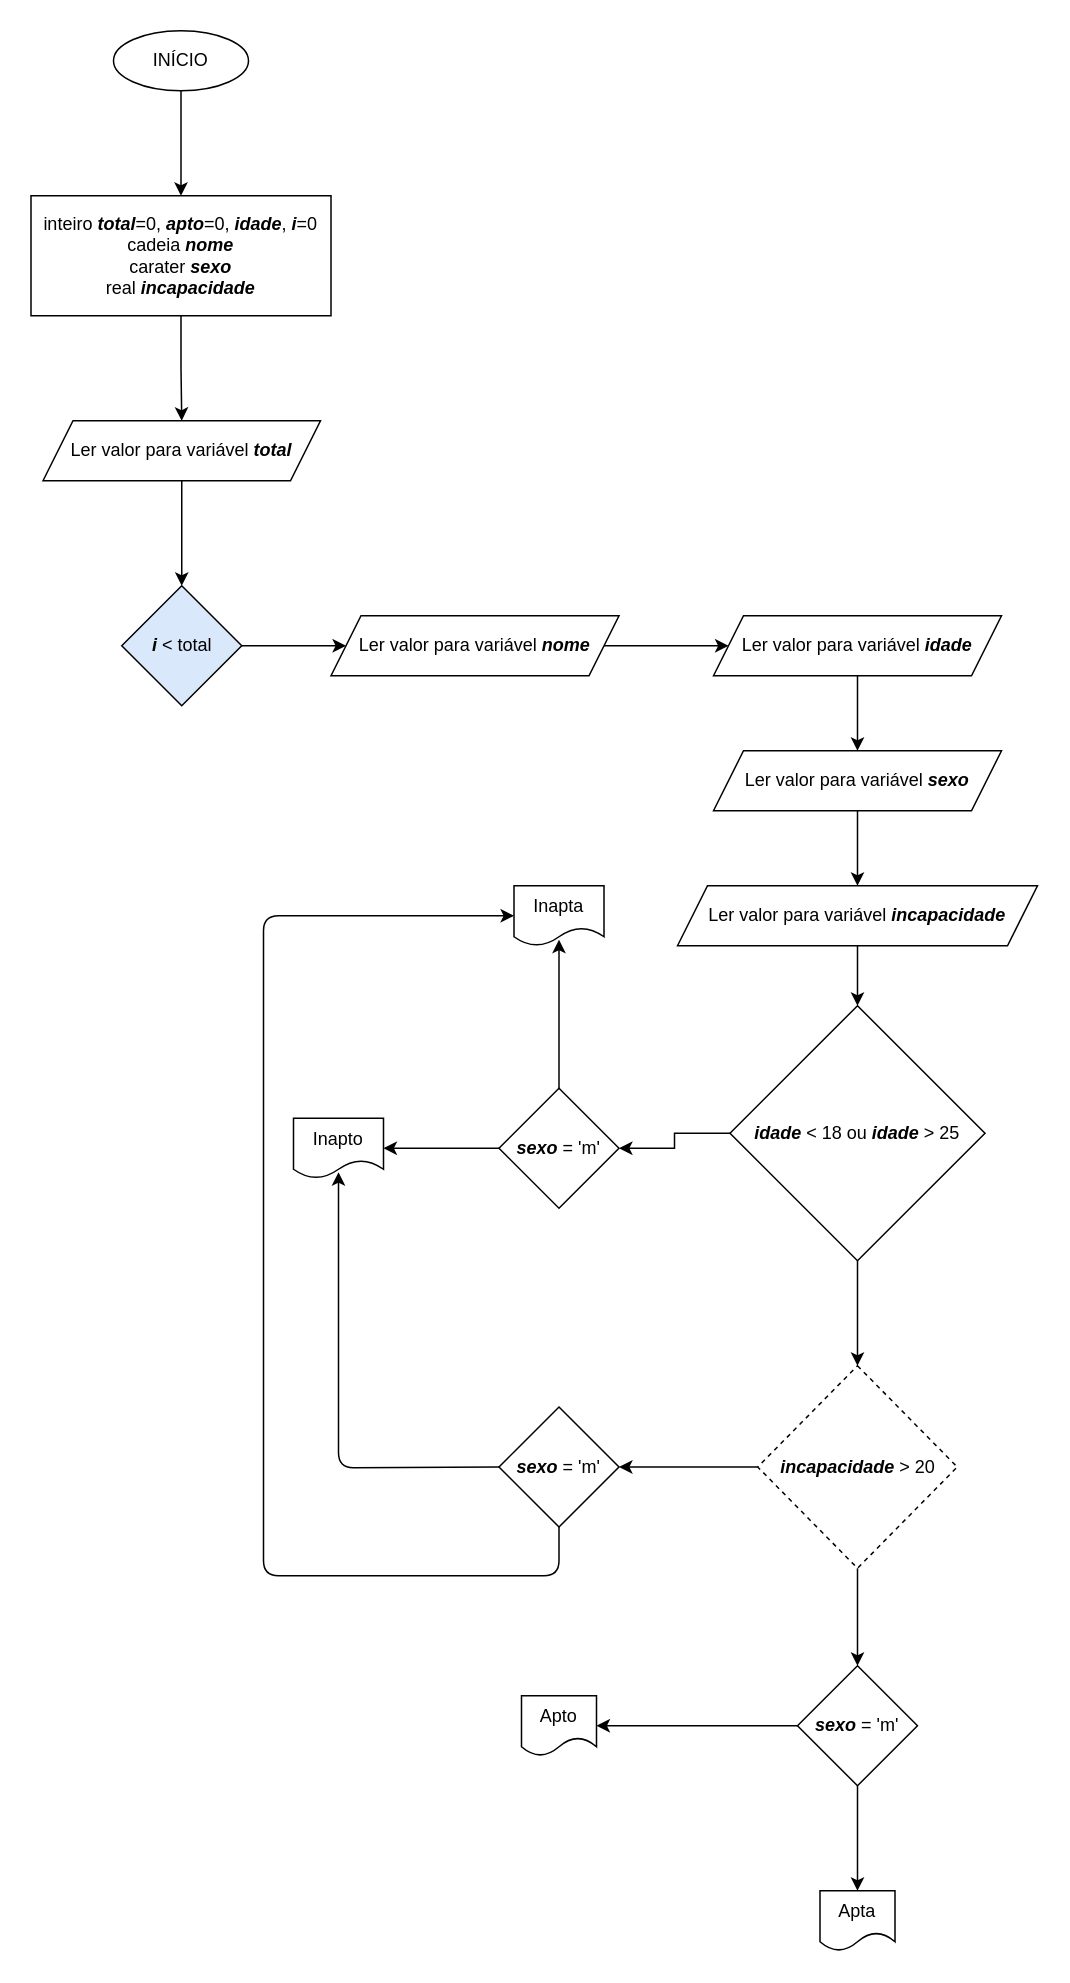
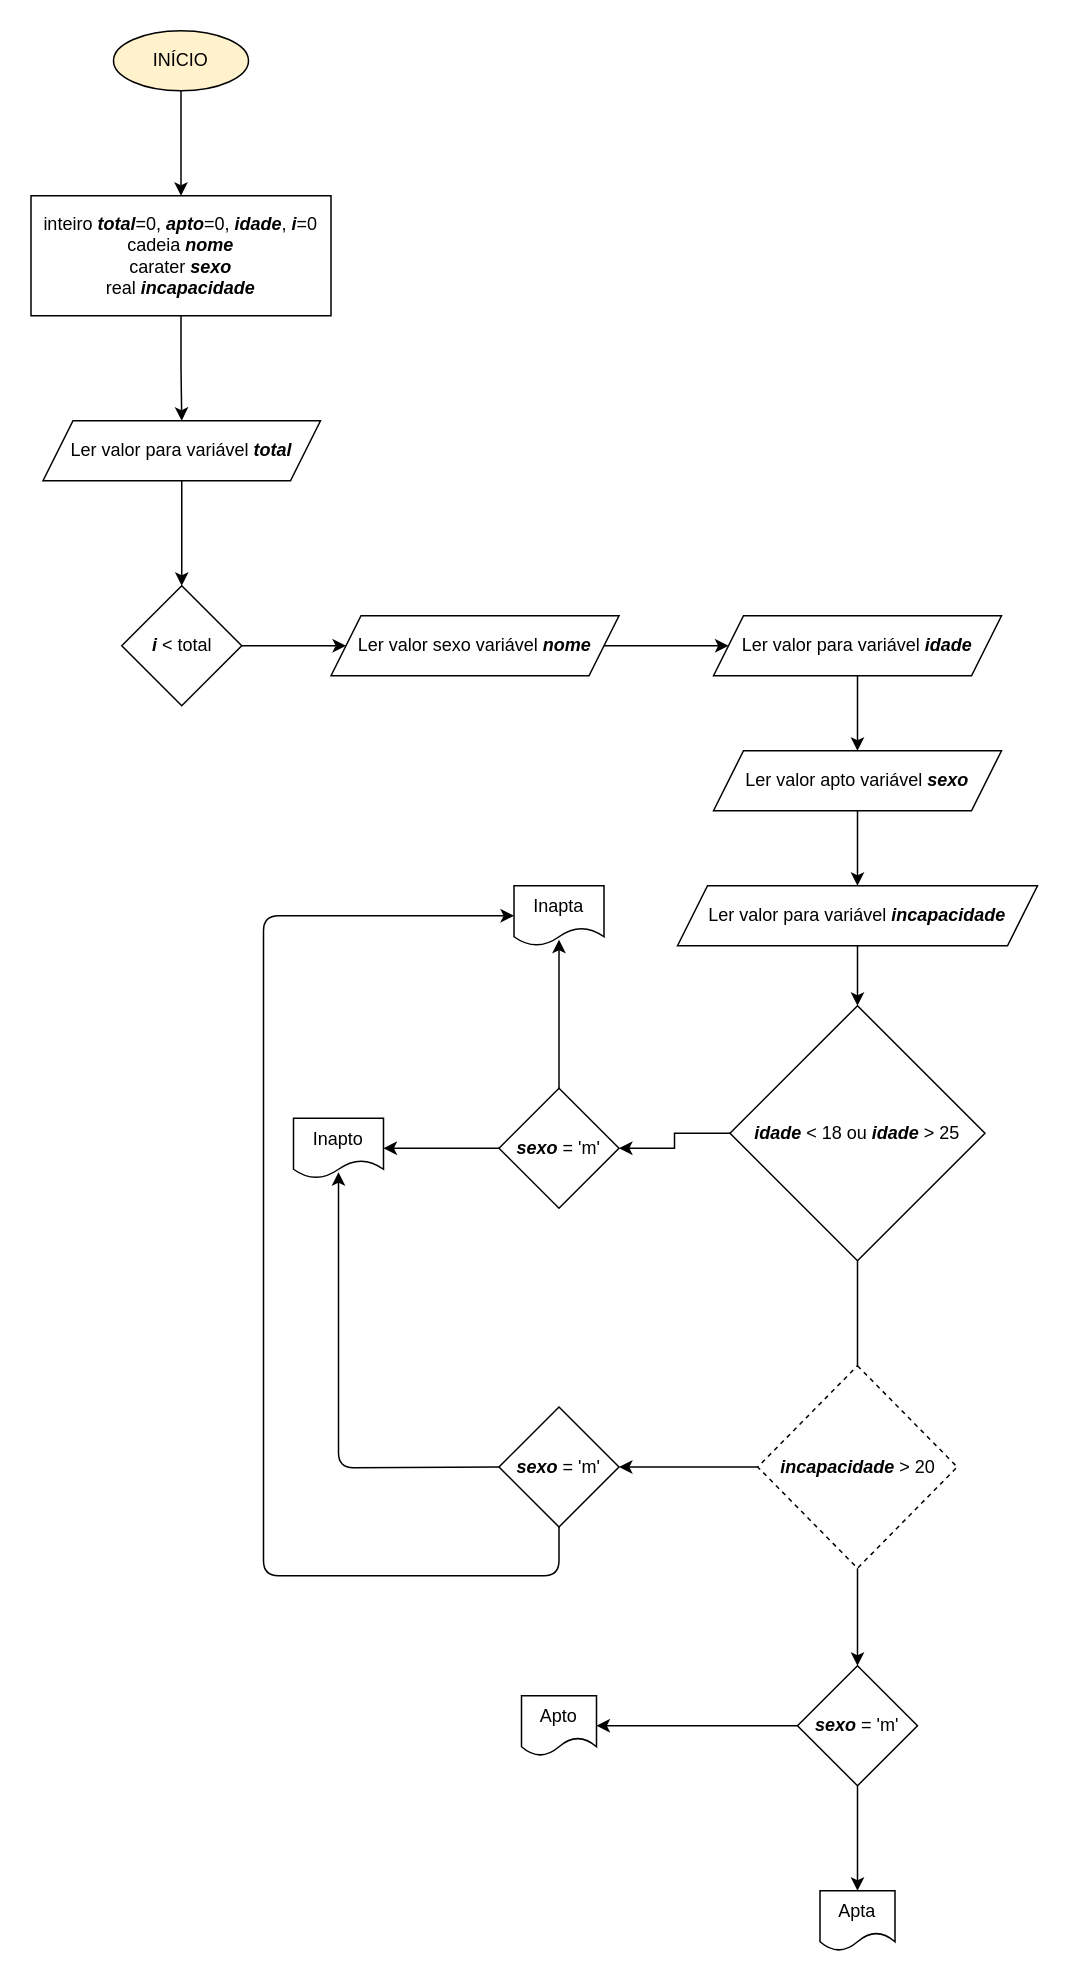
node "INÍCIO": fillcolor #ffffff -> #fff2cc
node "i < total": fillcolor #dae8fc -> #ffffff
node "Ler valor para variável nome": label "Ler valor para variável nome" -> "Ler valor sexo variável nome"
node "Ler valor para variável sexo": label "Ler valor para variável sexo" -> "Ler valor apto variável sexo"
edge "idade < 18 ou idade > 25" -> "incapacidade > 20": arrowhead classic -> none
